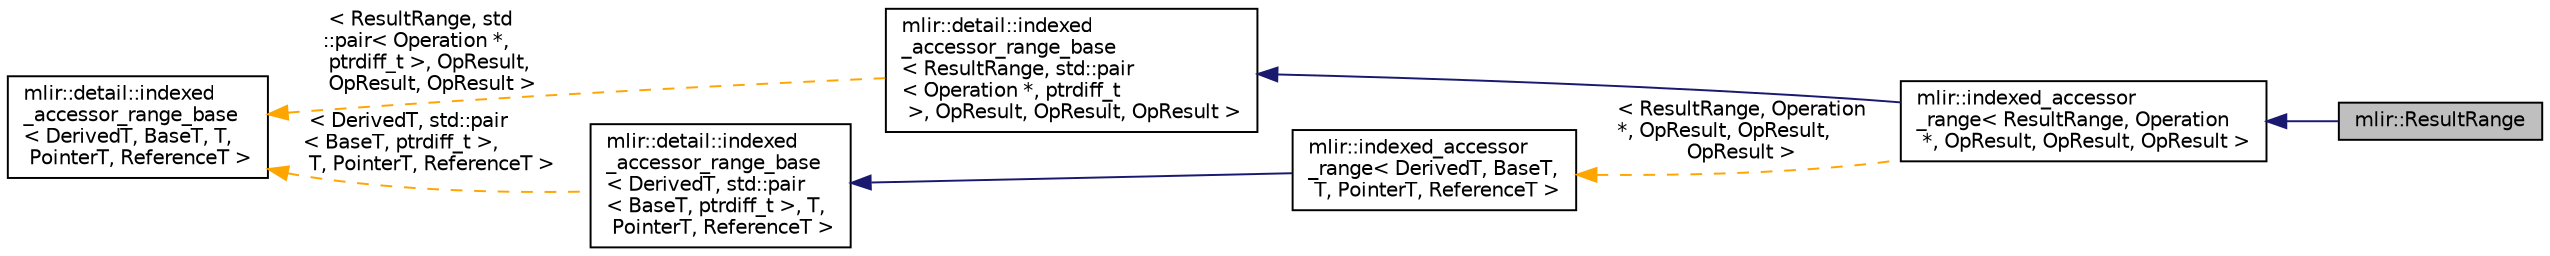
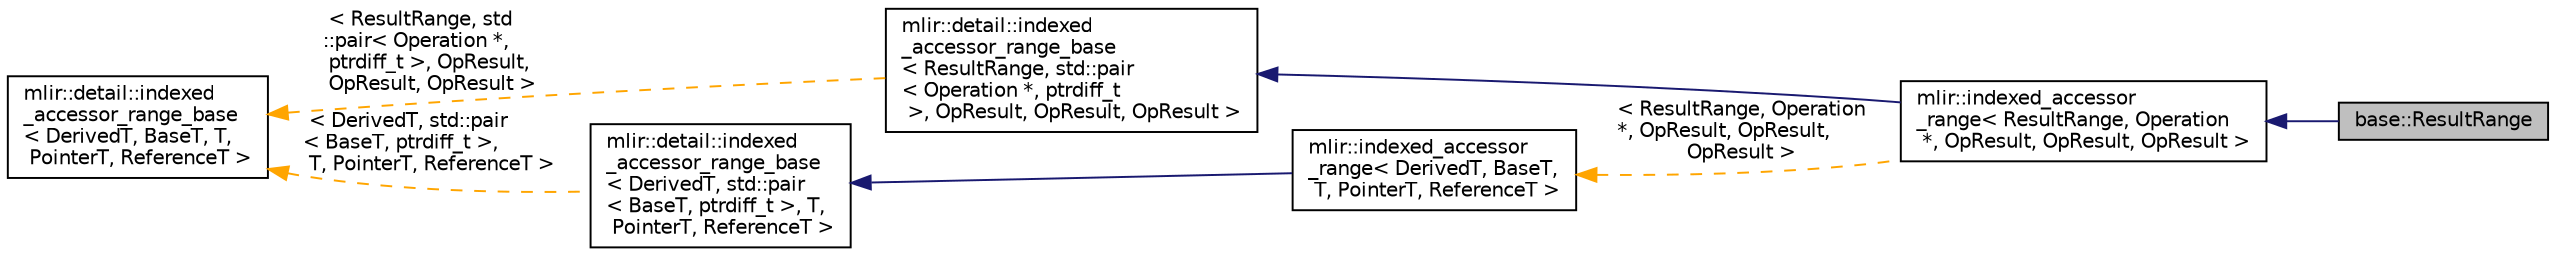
node "mlir::ResultRange": label "mlir::ResultRange" -> "base::ResultRange"
